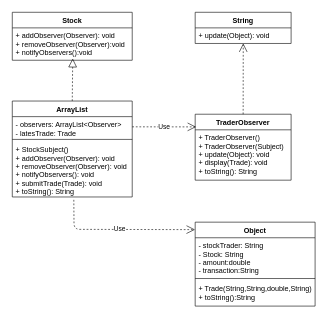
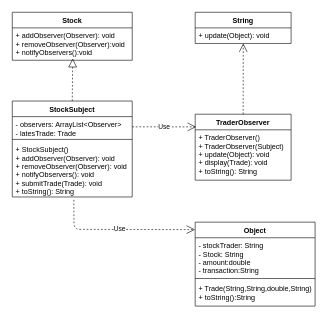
node "ArrayList": label "ArrayList" -> "StockSubject"
